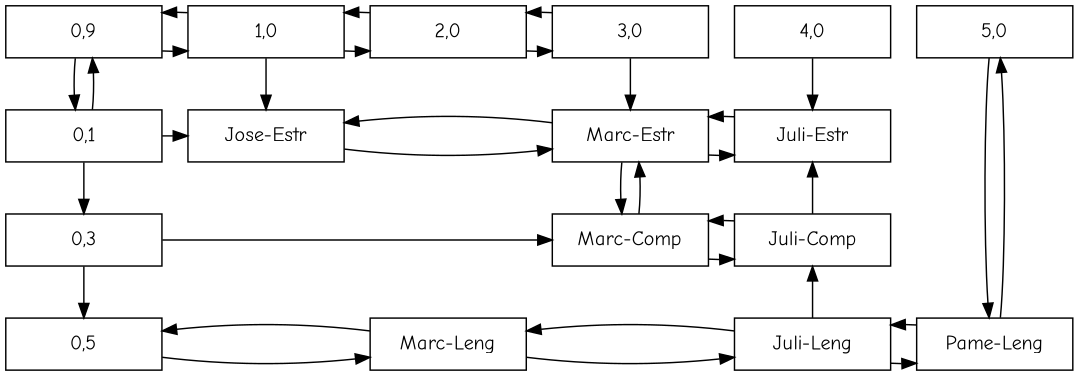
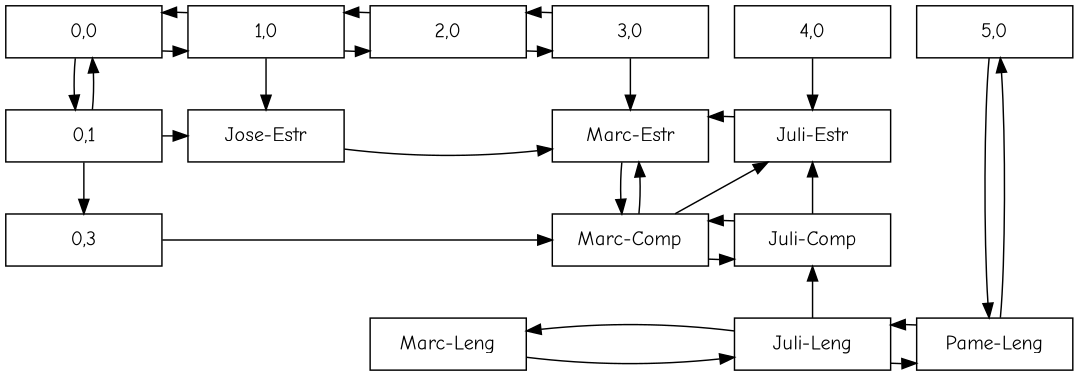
node "0,9": label "0,9" -> "0,0"
edge "Marc-Estr" -> "Jose-Estr": removed
edge "Marc-Estr" -> "Juli-Estr": now "Marc-Comp" -> "Juli-Estr"
node "0,5": removed
